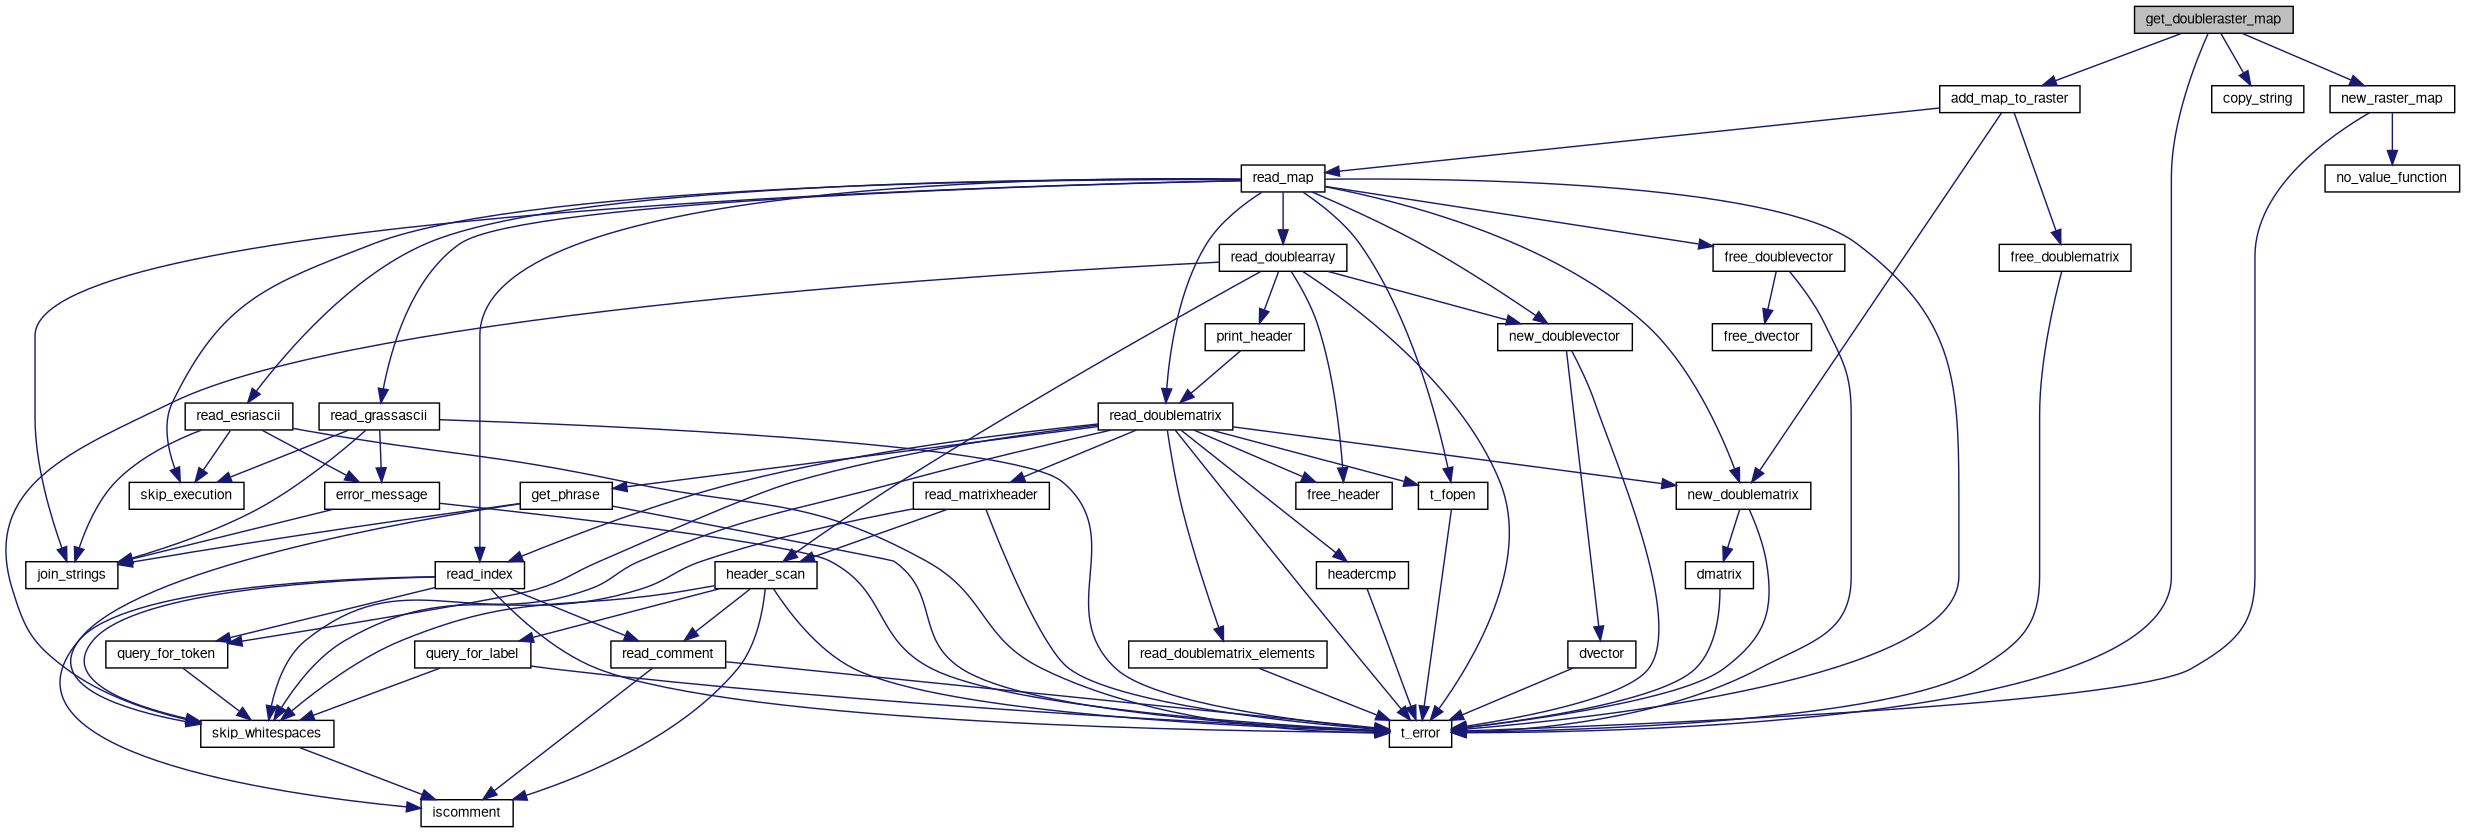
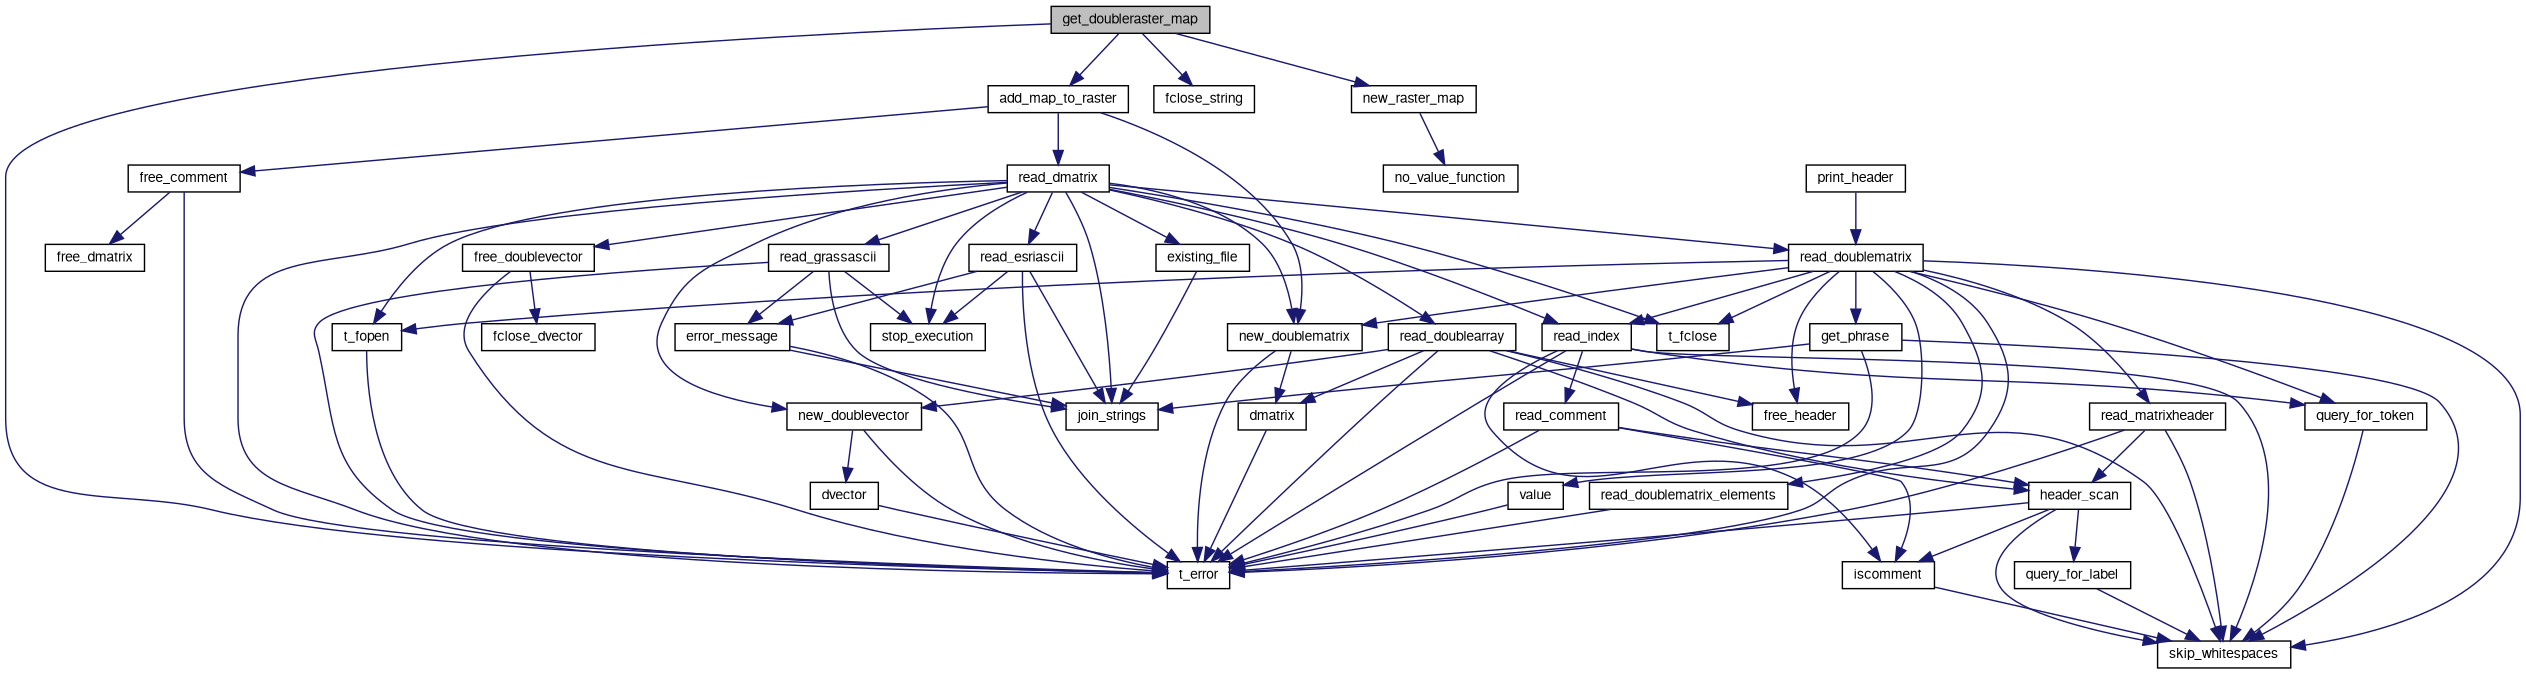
node "copy_string": label "copy_string" -> "fclose_string"
node "read_map": label "read_map" -> "read_dmatrix"
node "free_dmatrix": added
node "existing_file": added
node "free_doublematrix": label "free_doublematrix" -> "free_comment"
edge "read_doublearray" -> "print_header": now "read_doublearray" -> "dmatrix"
node "t_fclose": added
node "free_dvector": label "free_dvector" -> "fclose_dvector"
node "skip_execution": label "skip_execution" -> "stop_execution"
node "headercmp": label "headercmp" -> "value"
edge "header_scan" -> "read_comment": reversed
edge "new_raster_map" -> "t_error": removed
edge "query_for_label" -> "t_error": removed
edge "skip_whitespaces" -> "iscomment": reversed
